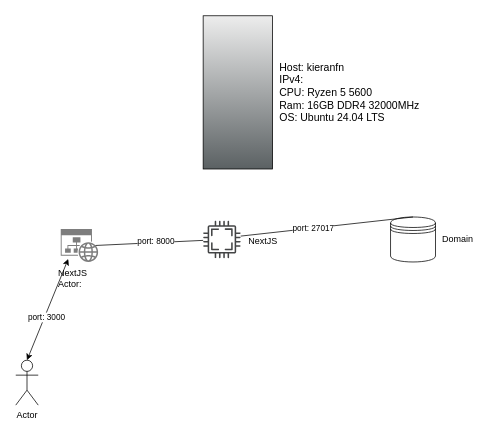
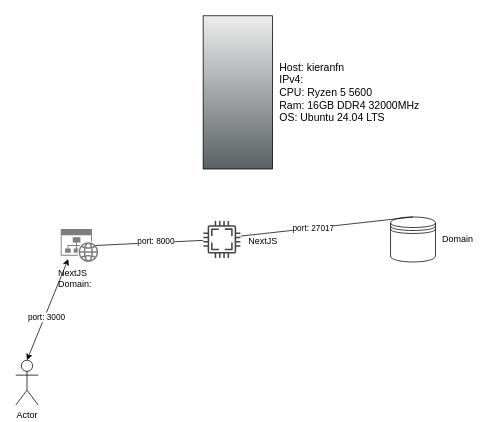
node "NextJS Actor:": label "NextJS Actor:" -> "NextJS Domain:"
